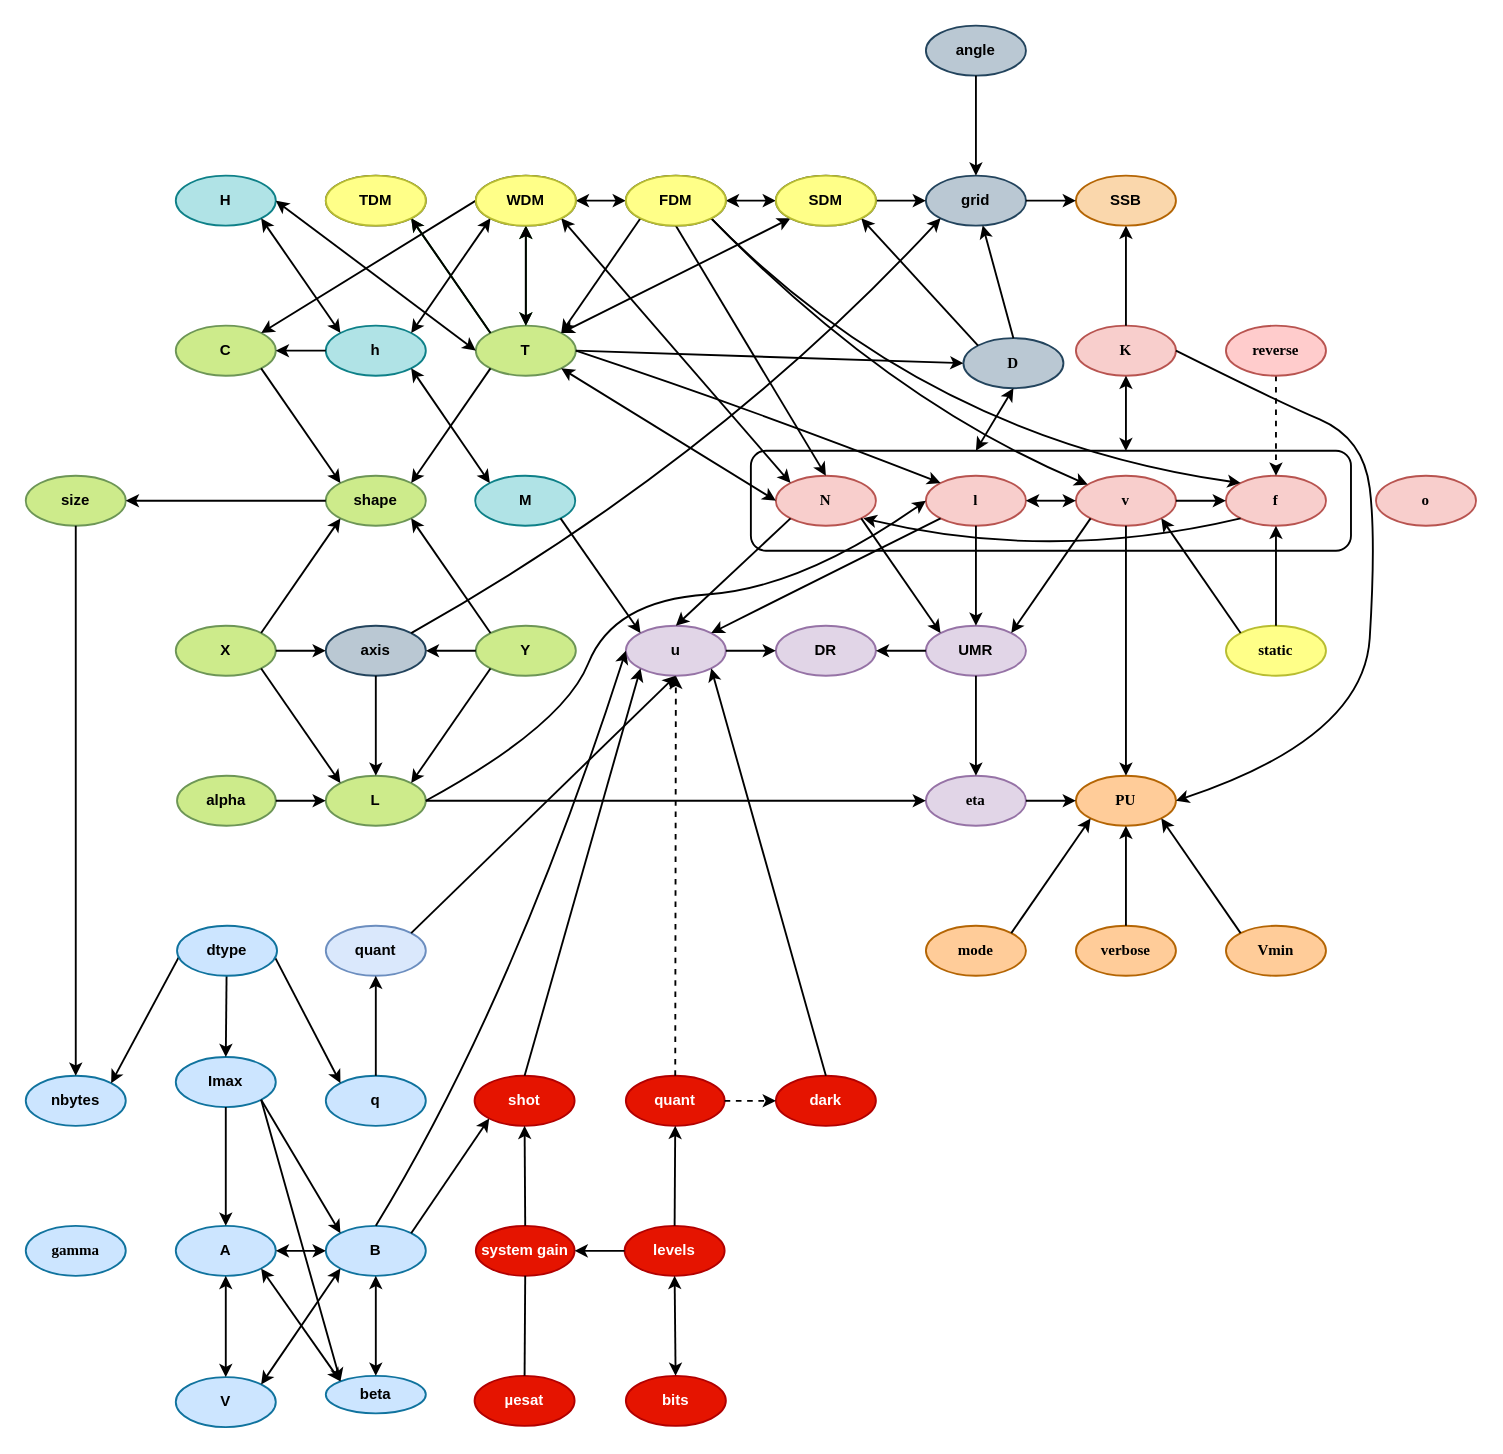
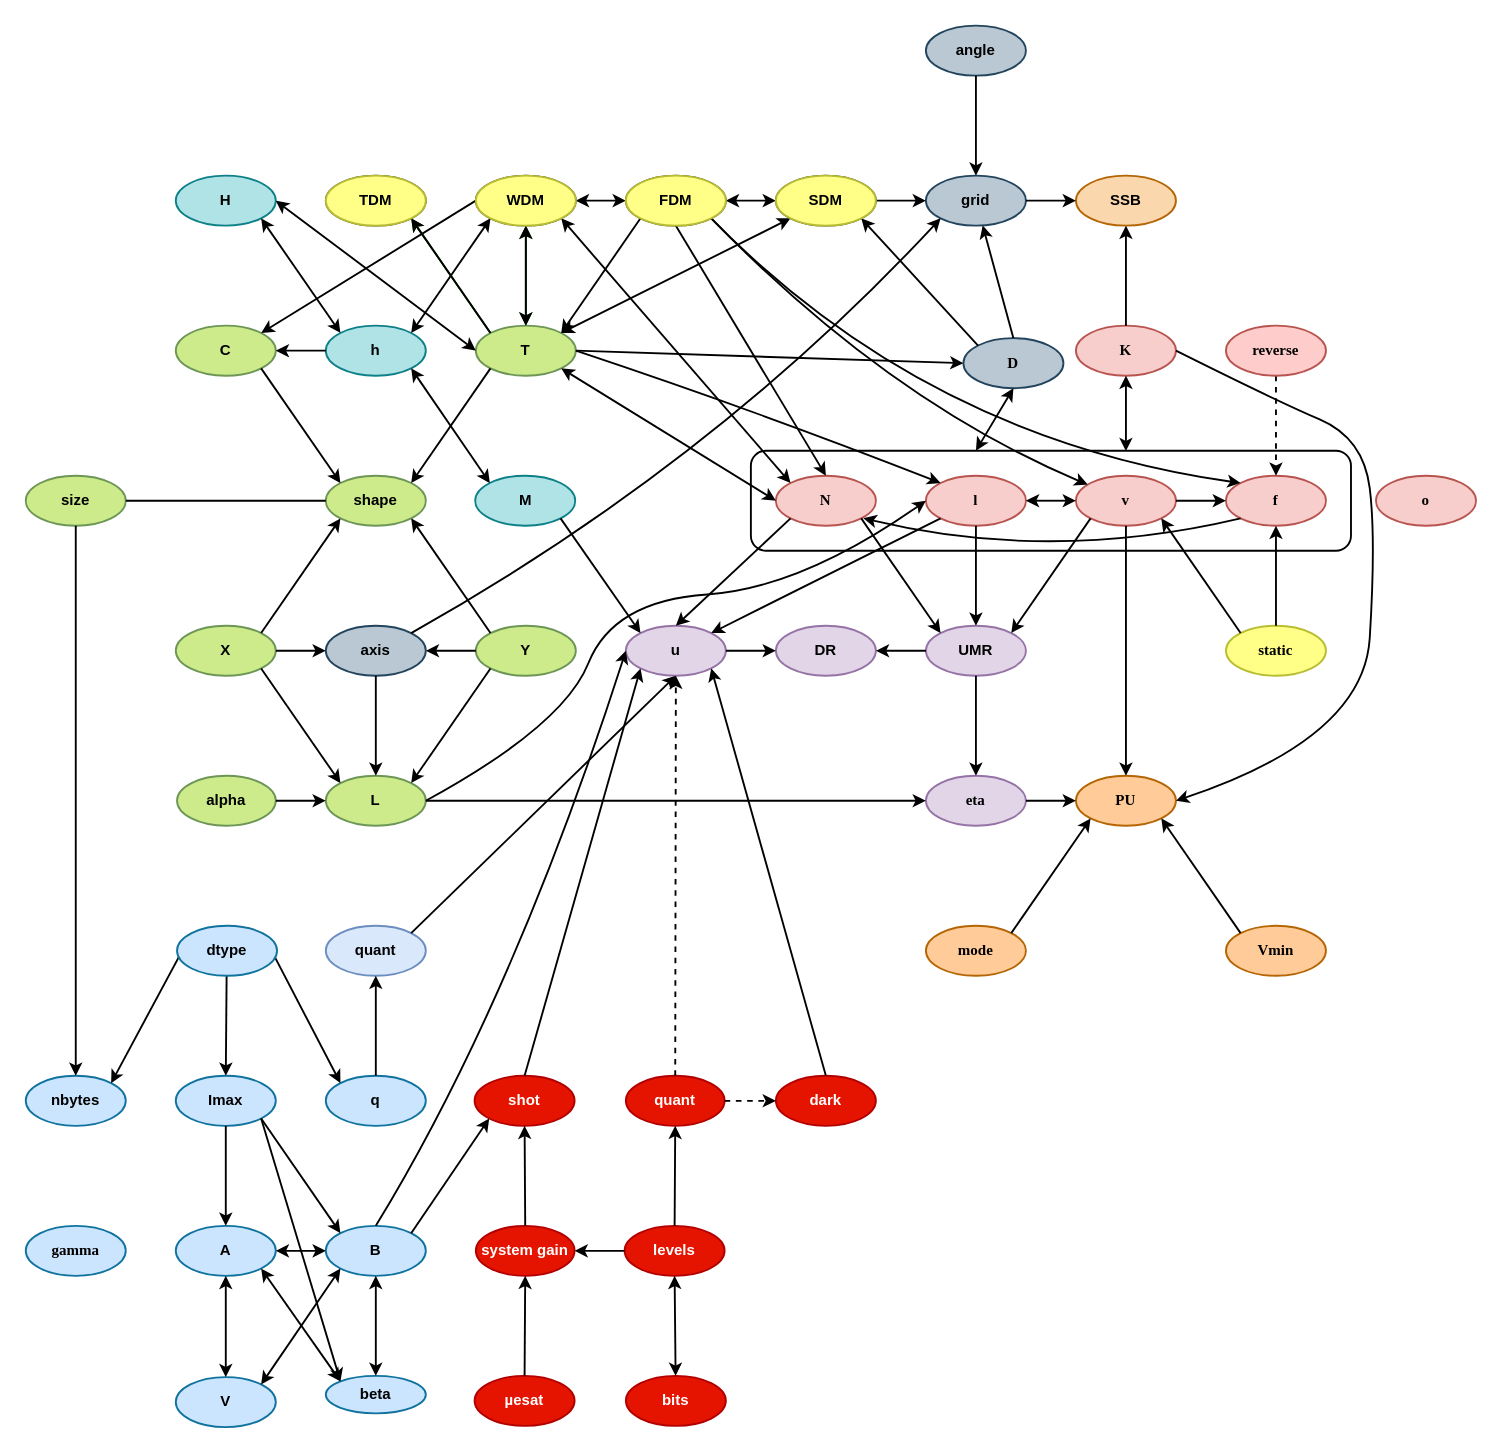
edge "shape" -> "size": arrowhead classic -> none
edge "verbose" -> "PU": removed
node "verbose": removed
node "Imax": moved (226, 1082) -> (226, 1101)
edge "system gain" -- "µesat": arrowhead none -> classic
